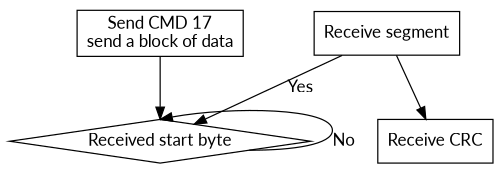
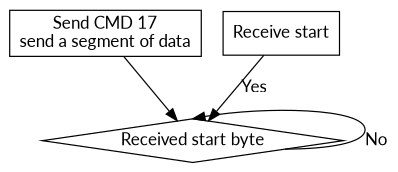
node "Send CMD 17 send a block of data": label "Send CMD 17 send a block of data" -> "Send CMD 17 send a segment of data"
node "Receive segment": label "Receive segment" -> "Receive start"
node "Receive CRC": removed
